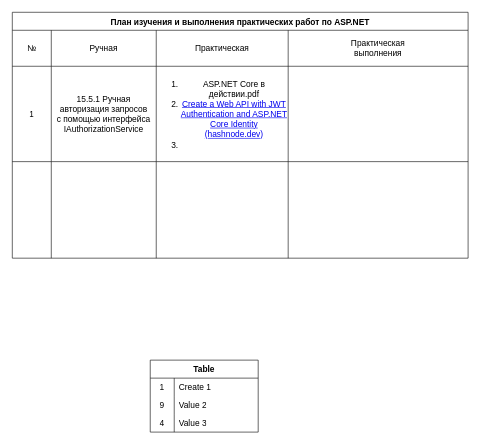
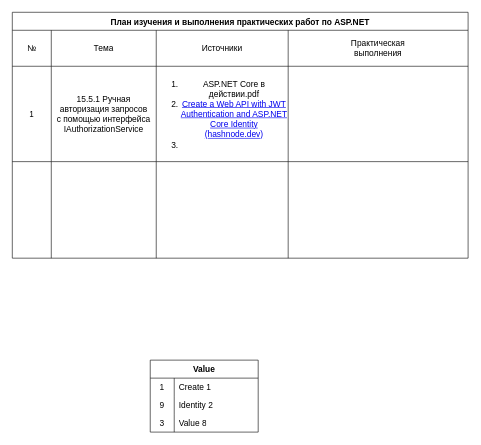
node "Ручная": label "Ручная" -> "Тема"
node "Практическая": label "Практическая" -> "Источники"
node "Table": label "Table" -> "Value"
node "Value 2": label "Value 2" -> "Identity 2"
node "4": label "4" -> "3"
node "Value 3": label "Value 3" -> "Value 8"
